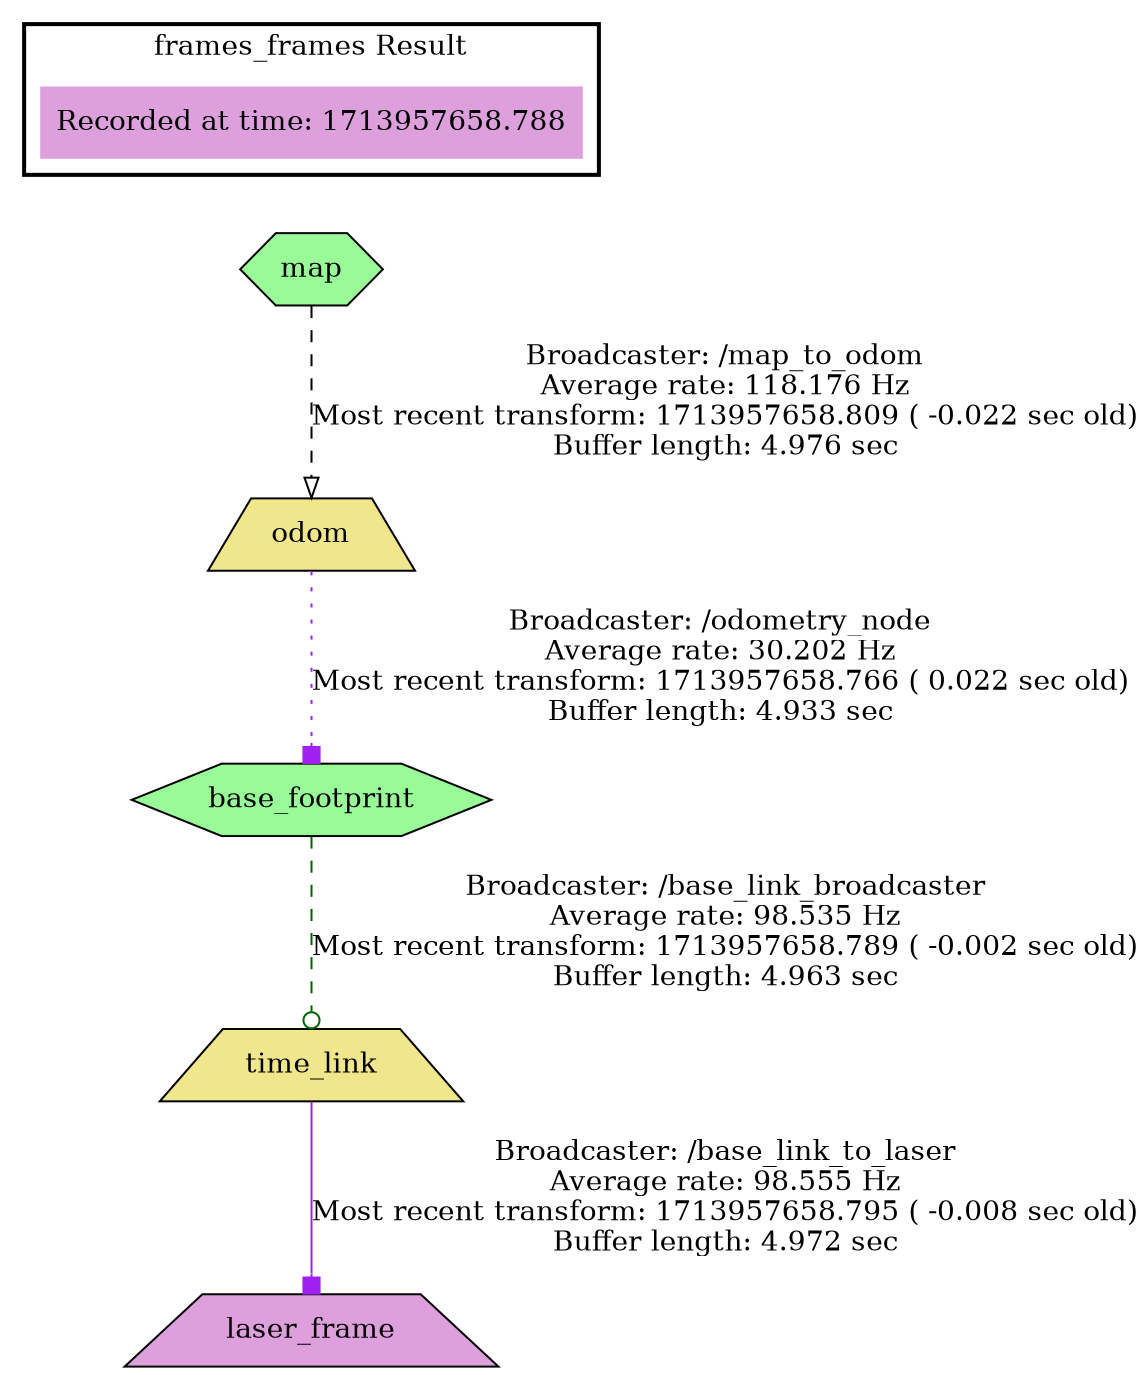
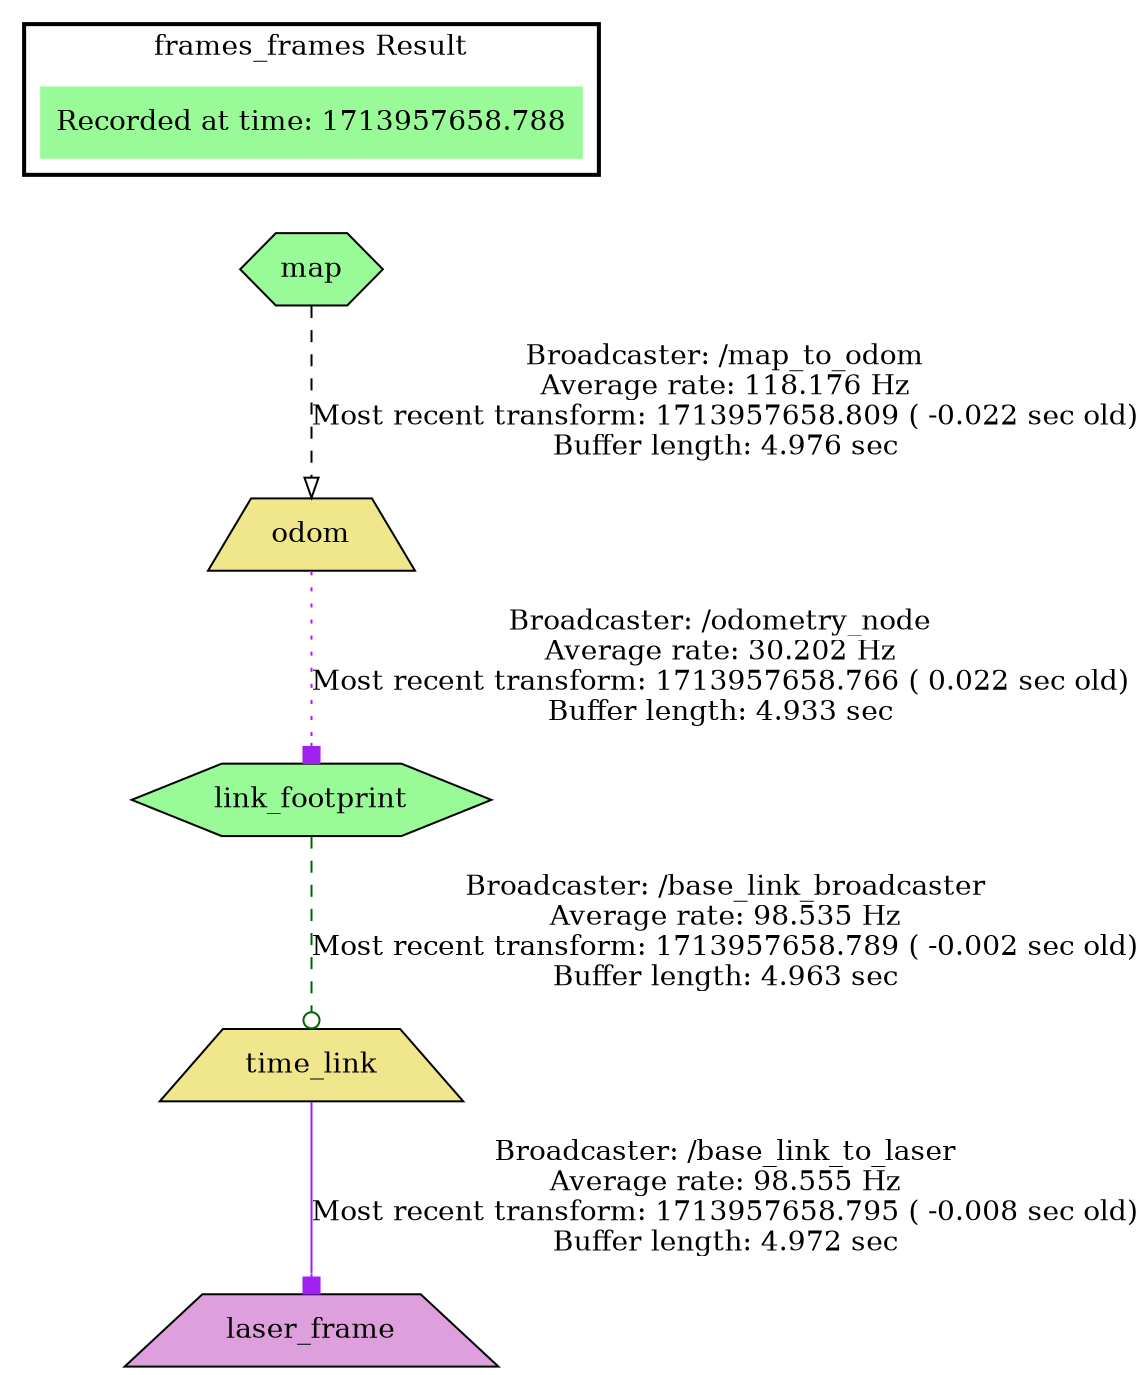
node "Recorded at time: 1713957658.788": fillcolor plum -> palegreen
node "base_footprint": label "base_footprint" -> "link_footprint"
